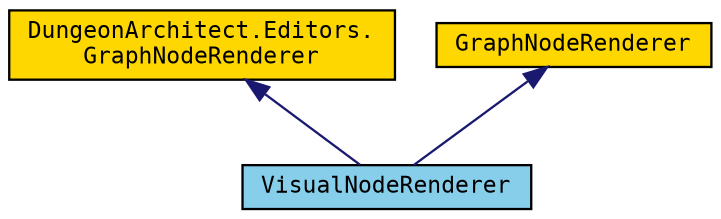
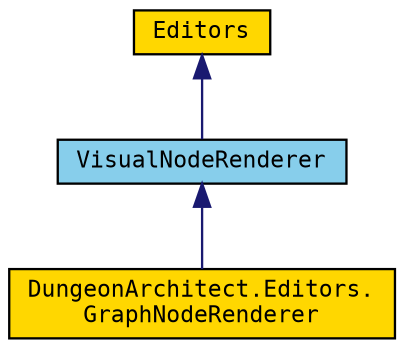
node "GraphNodeRenderer": label "GraphNodeRenderer" -> "Editors"
edge "VisualNodeRenderer" -> "DungeonArchitect.Editors. GraphNodeRenderer": reversed
